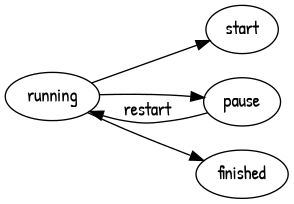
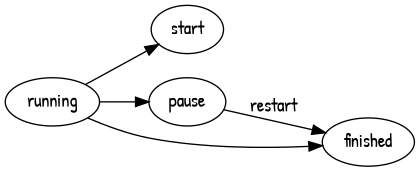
edge "pause" -> "running": now "pause" -> "finished"
